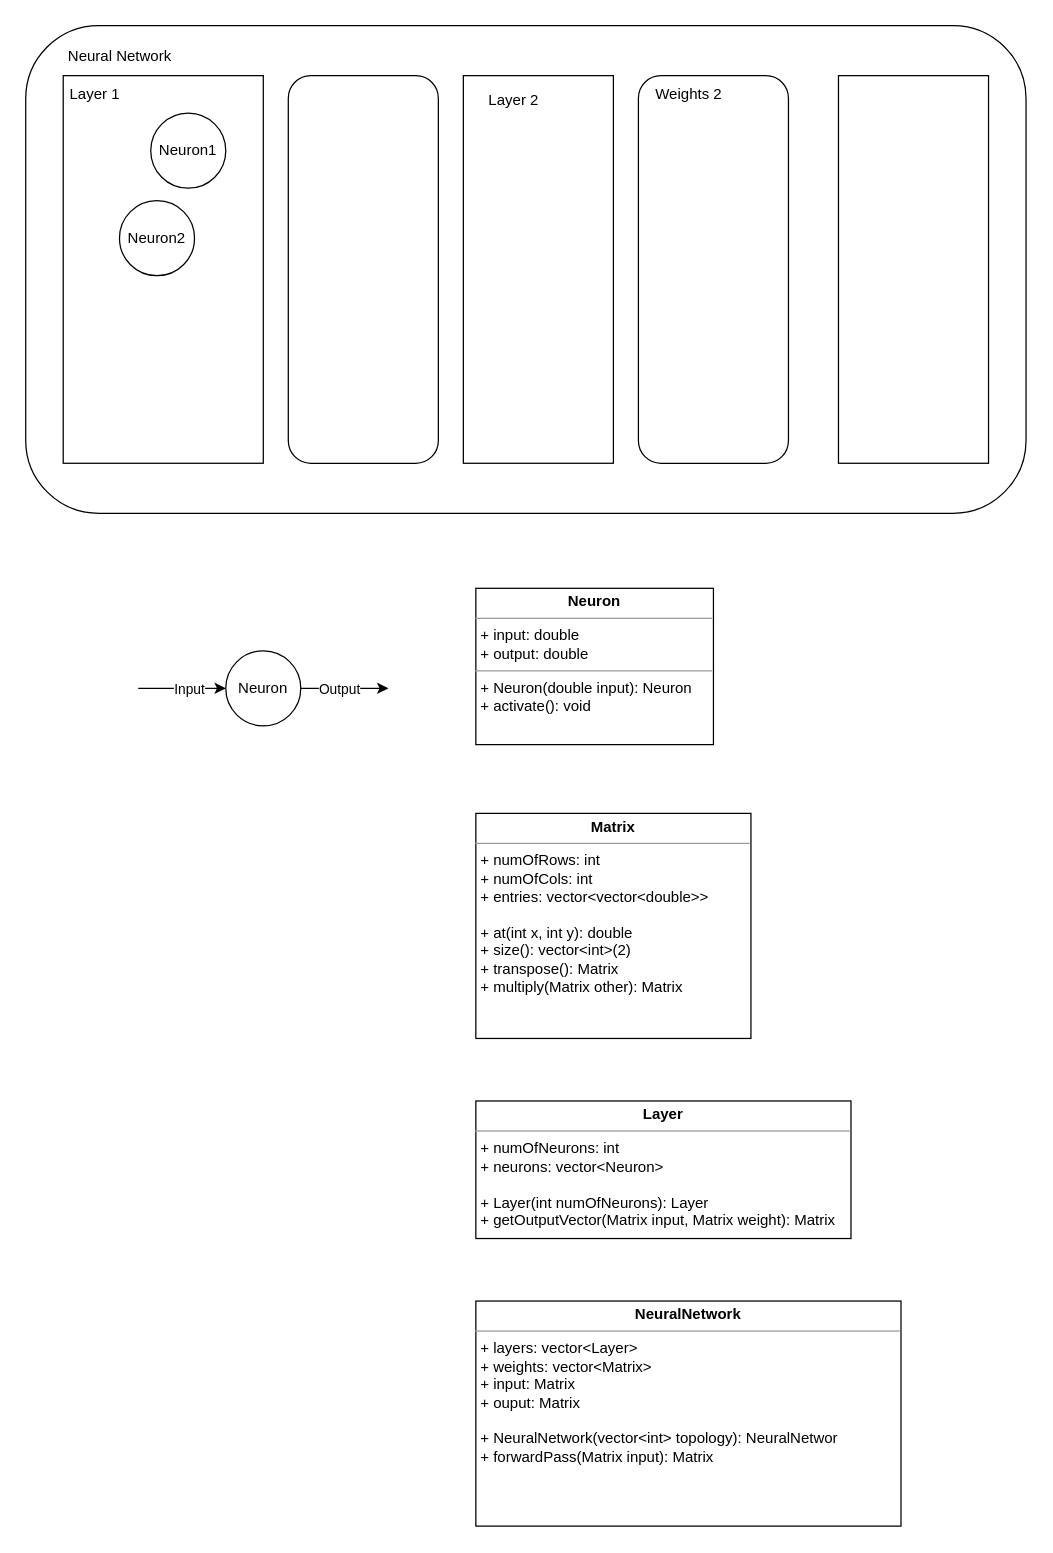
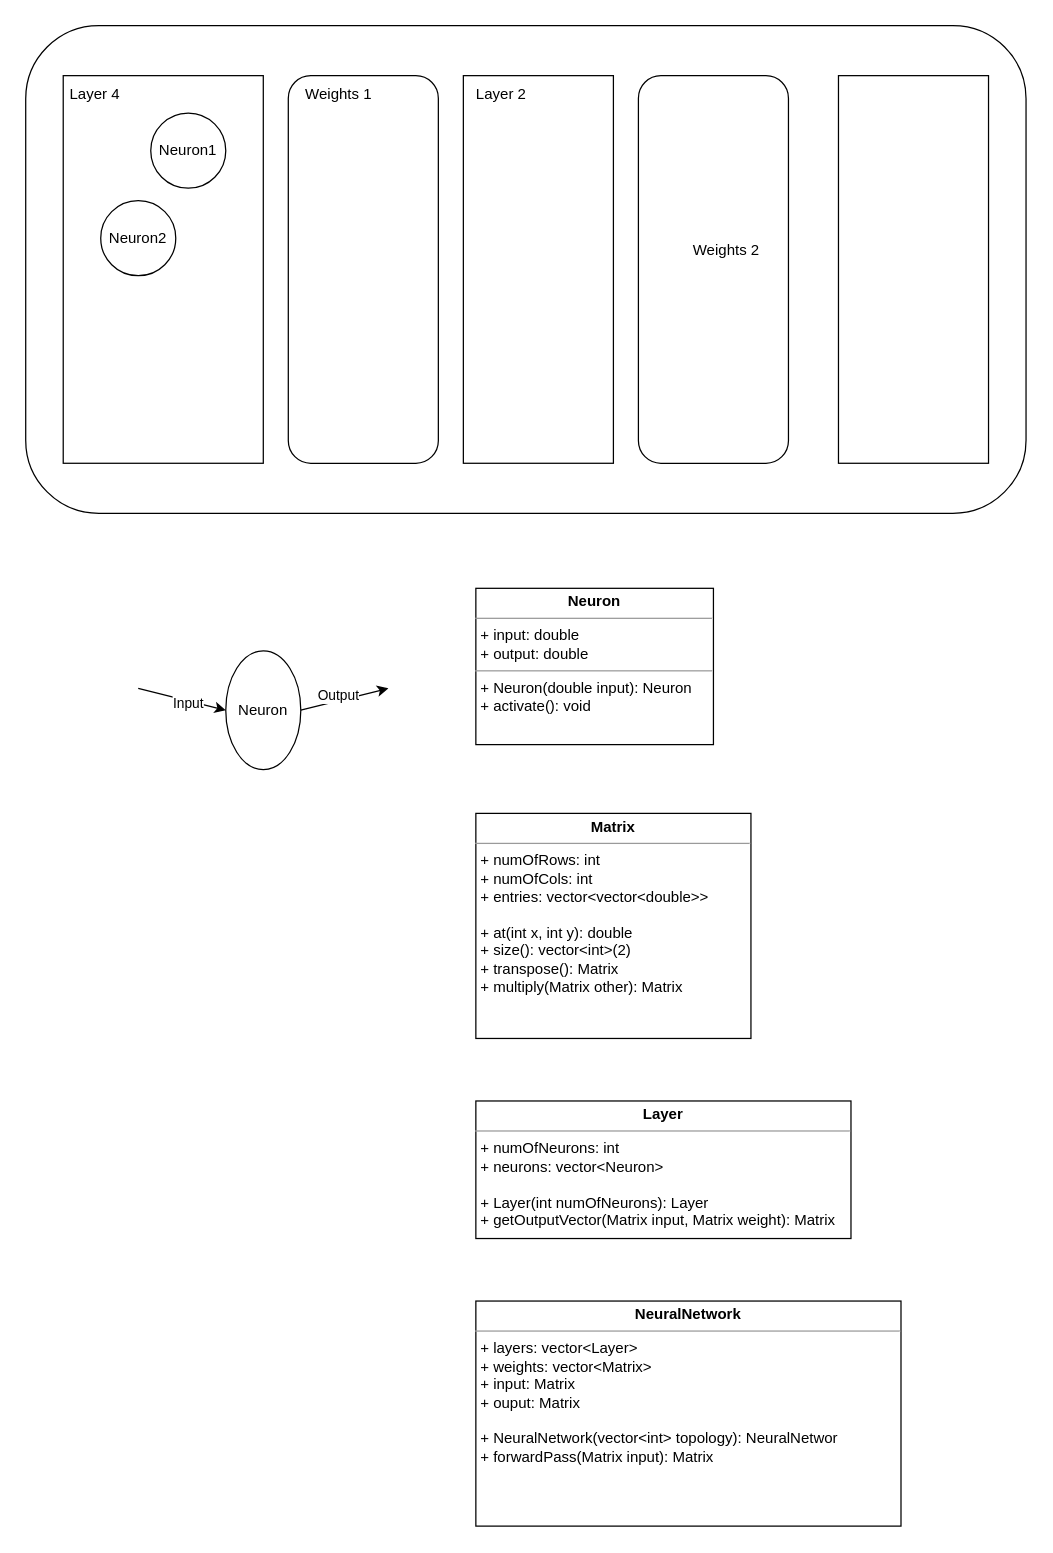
node "Neural Network": removed
node "Layer 1": label "Layer 1" -> "Layer 4"
node "Weights 1": added
node "Weights 2": moved (688, 94) -> (726, 251)
node "Layer 2": moved (513, 101) -> (501, 94)
node "Neuron2": moved (157, 238) -> (138, 238)
node "Neuron": size 75x75 -> 75x119
